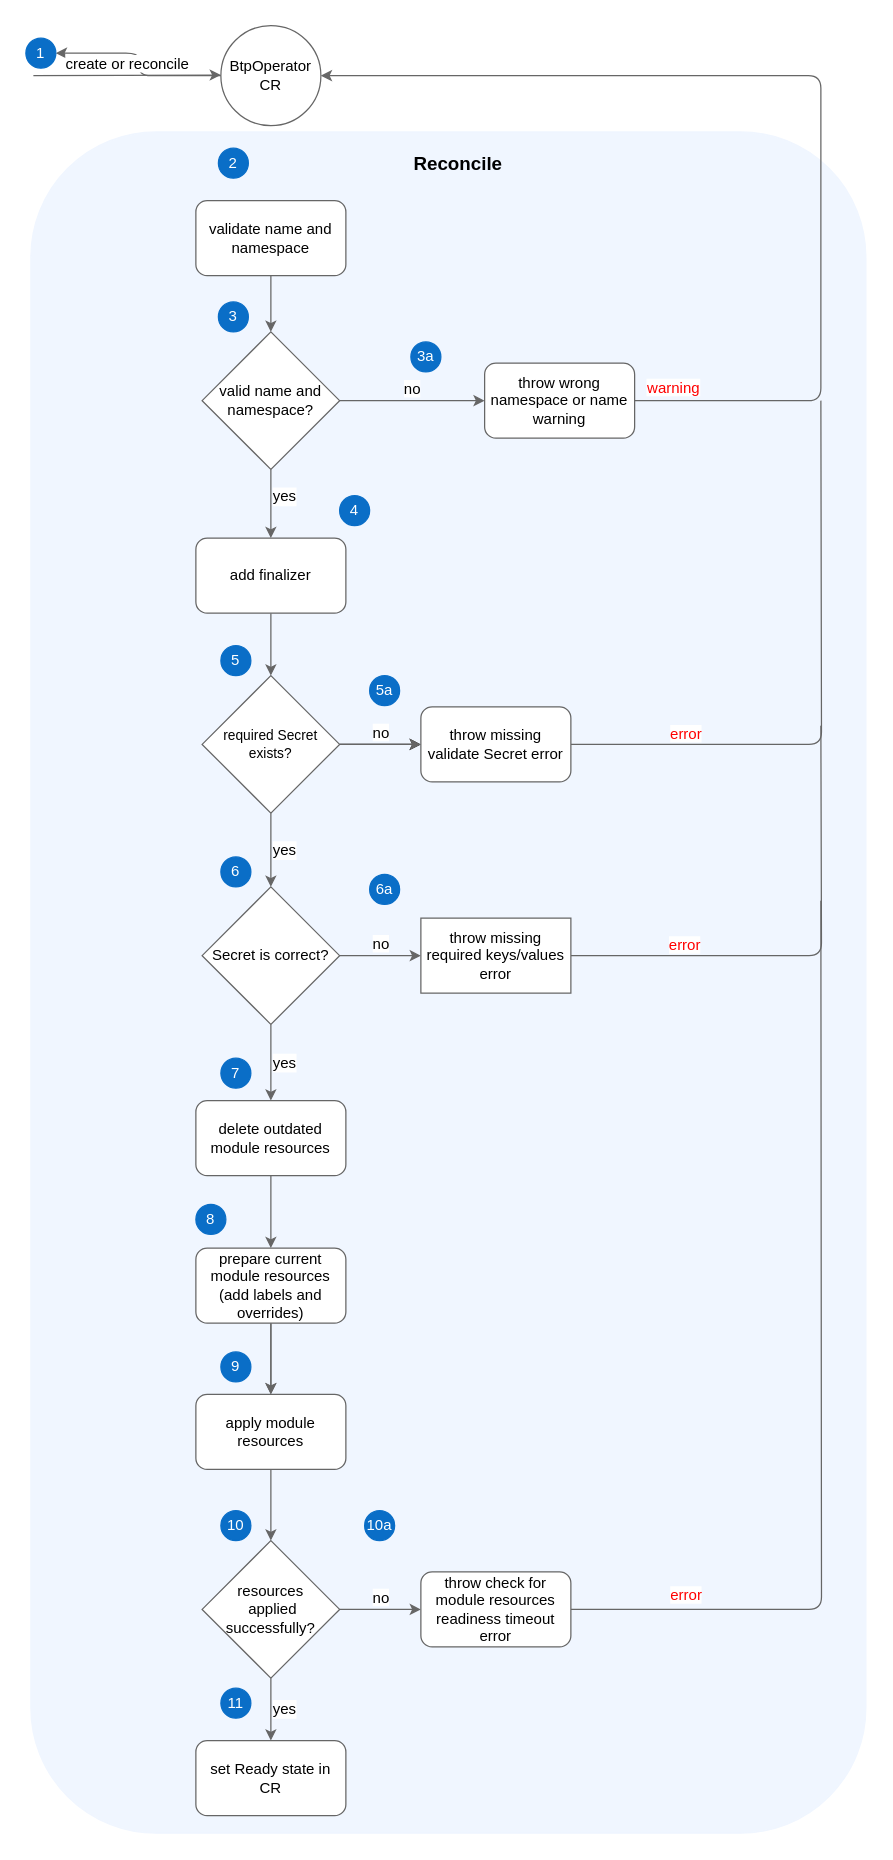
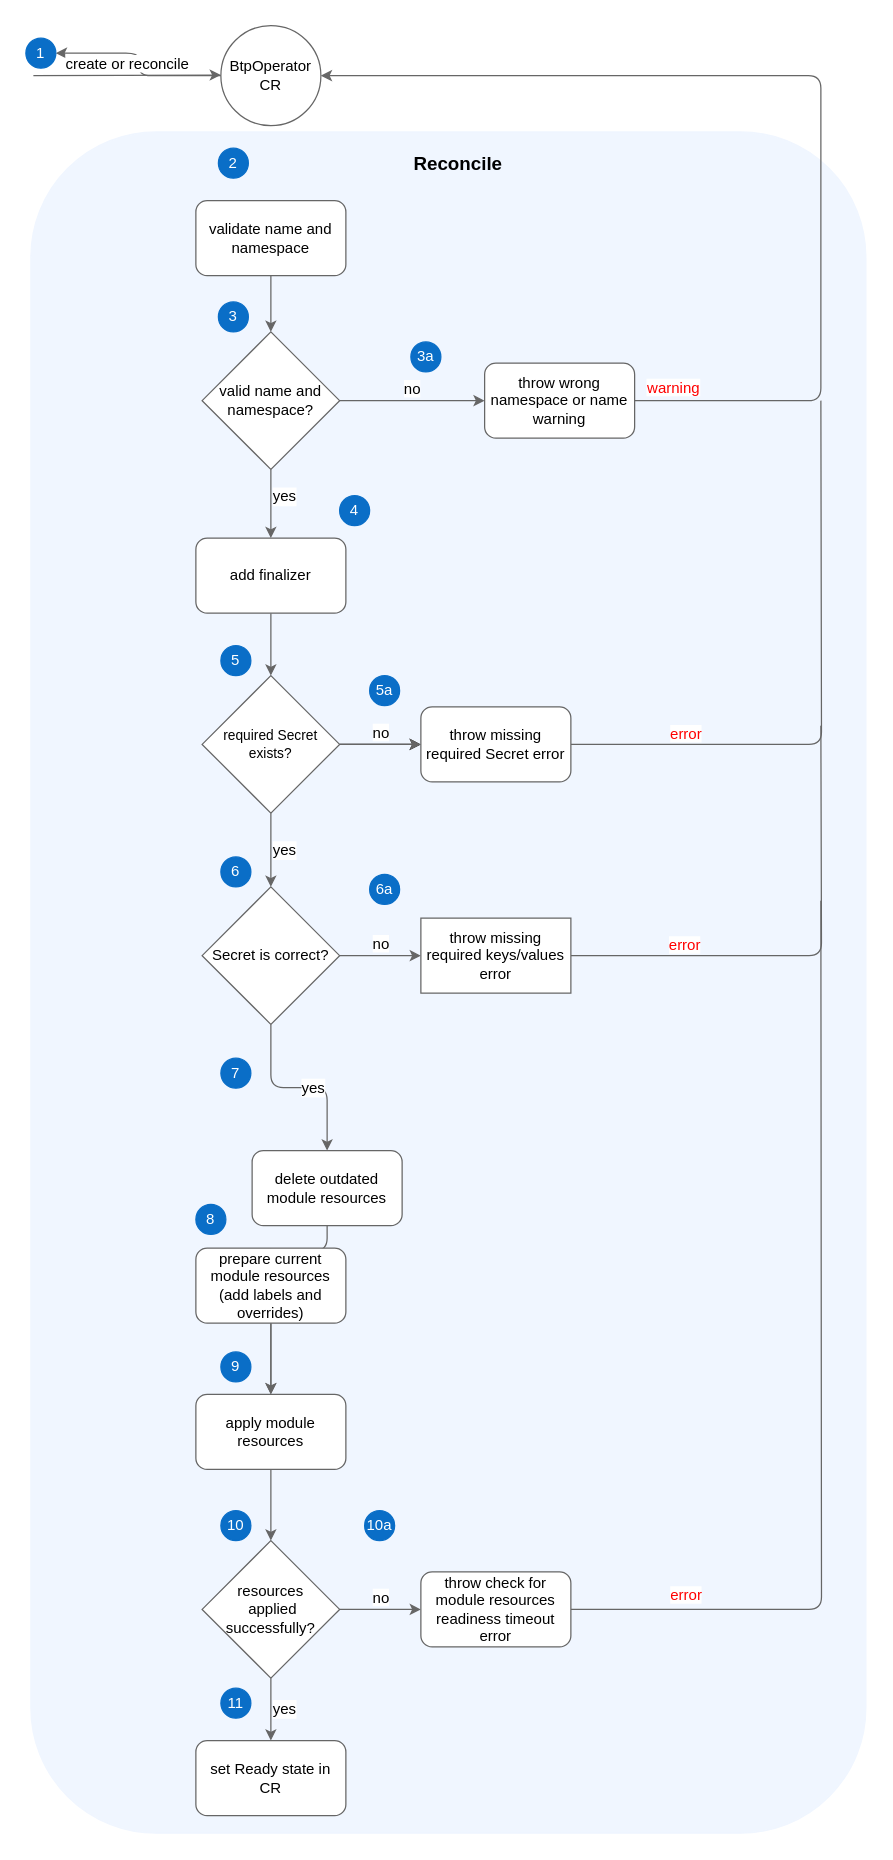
node "throw missing validate Secret error": label "throw missing validate Secret error" -> "throw missing required Secret error"
node "delete outdated module resources": moved (271, 1138) -> (327, 1188)
